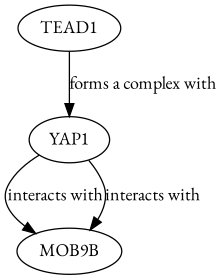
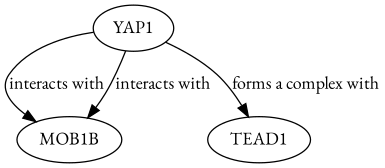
edge "TEAD1" -> "YAP1": reversed
node "MOB9B": label "MOB9B" -> "MOB1B"
